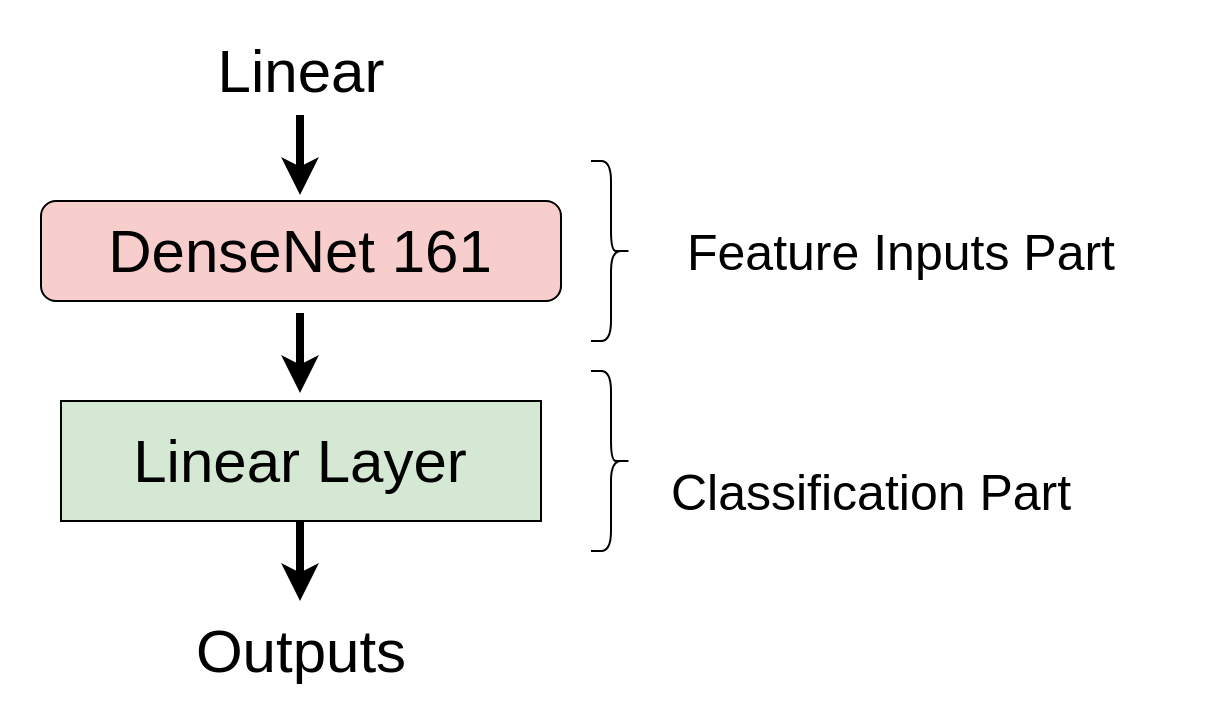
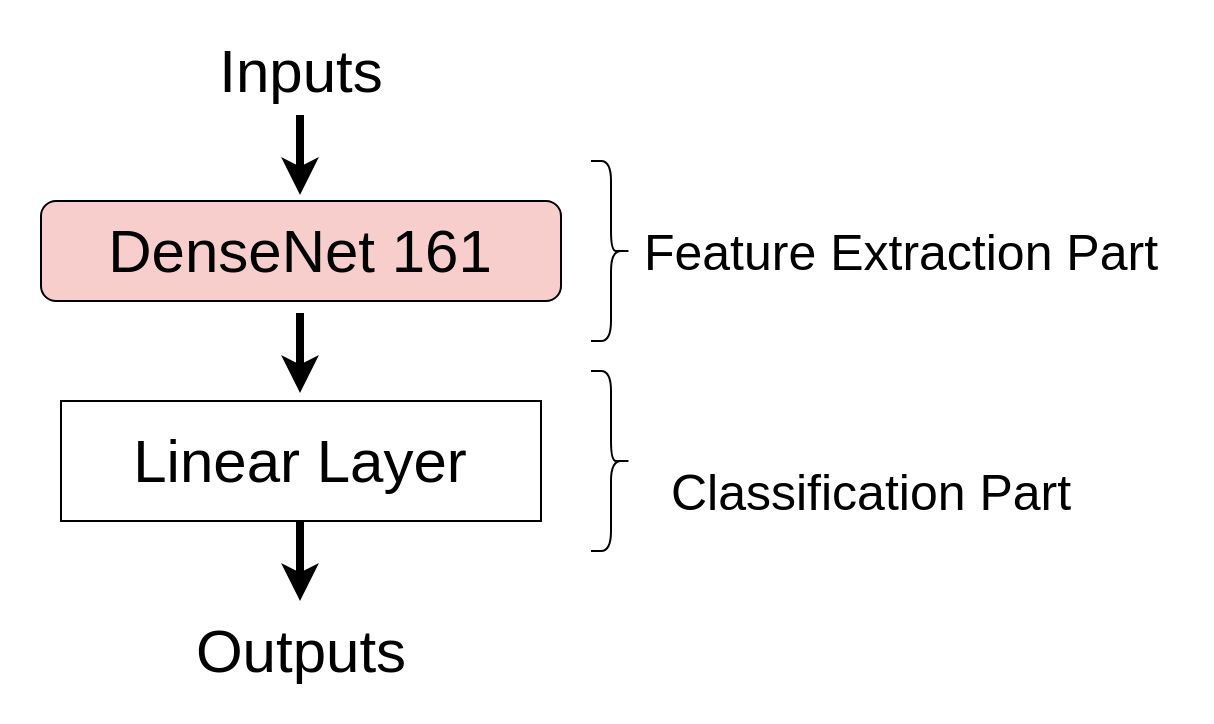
node "Linear": label "Linear" -> "Inputs"
node "Feature Inputs Part": label "Feature Inputs Part" -> "Feature Extraction Part"
node "Linear Layer": fillcolor #d5e8d4 -> #ffffff
